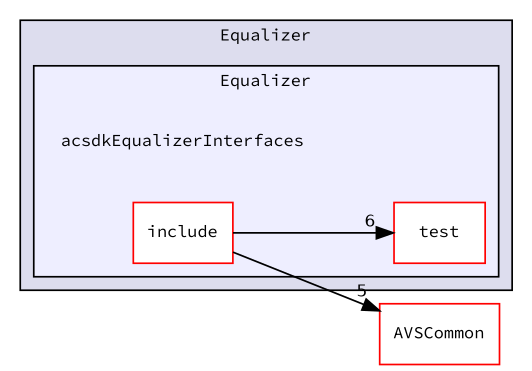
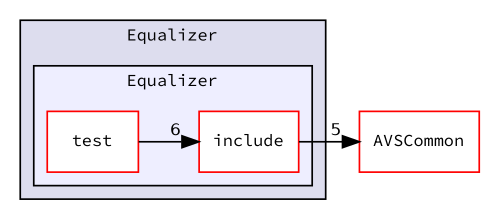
node "acsdkEqualizerInterfaces": removed
edge "include" -> "test": reversed
